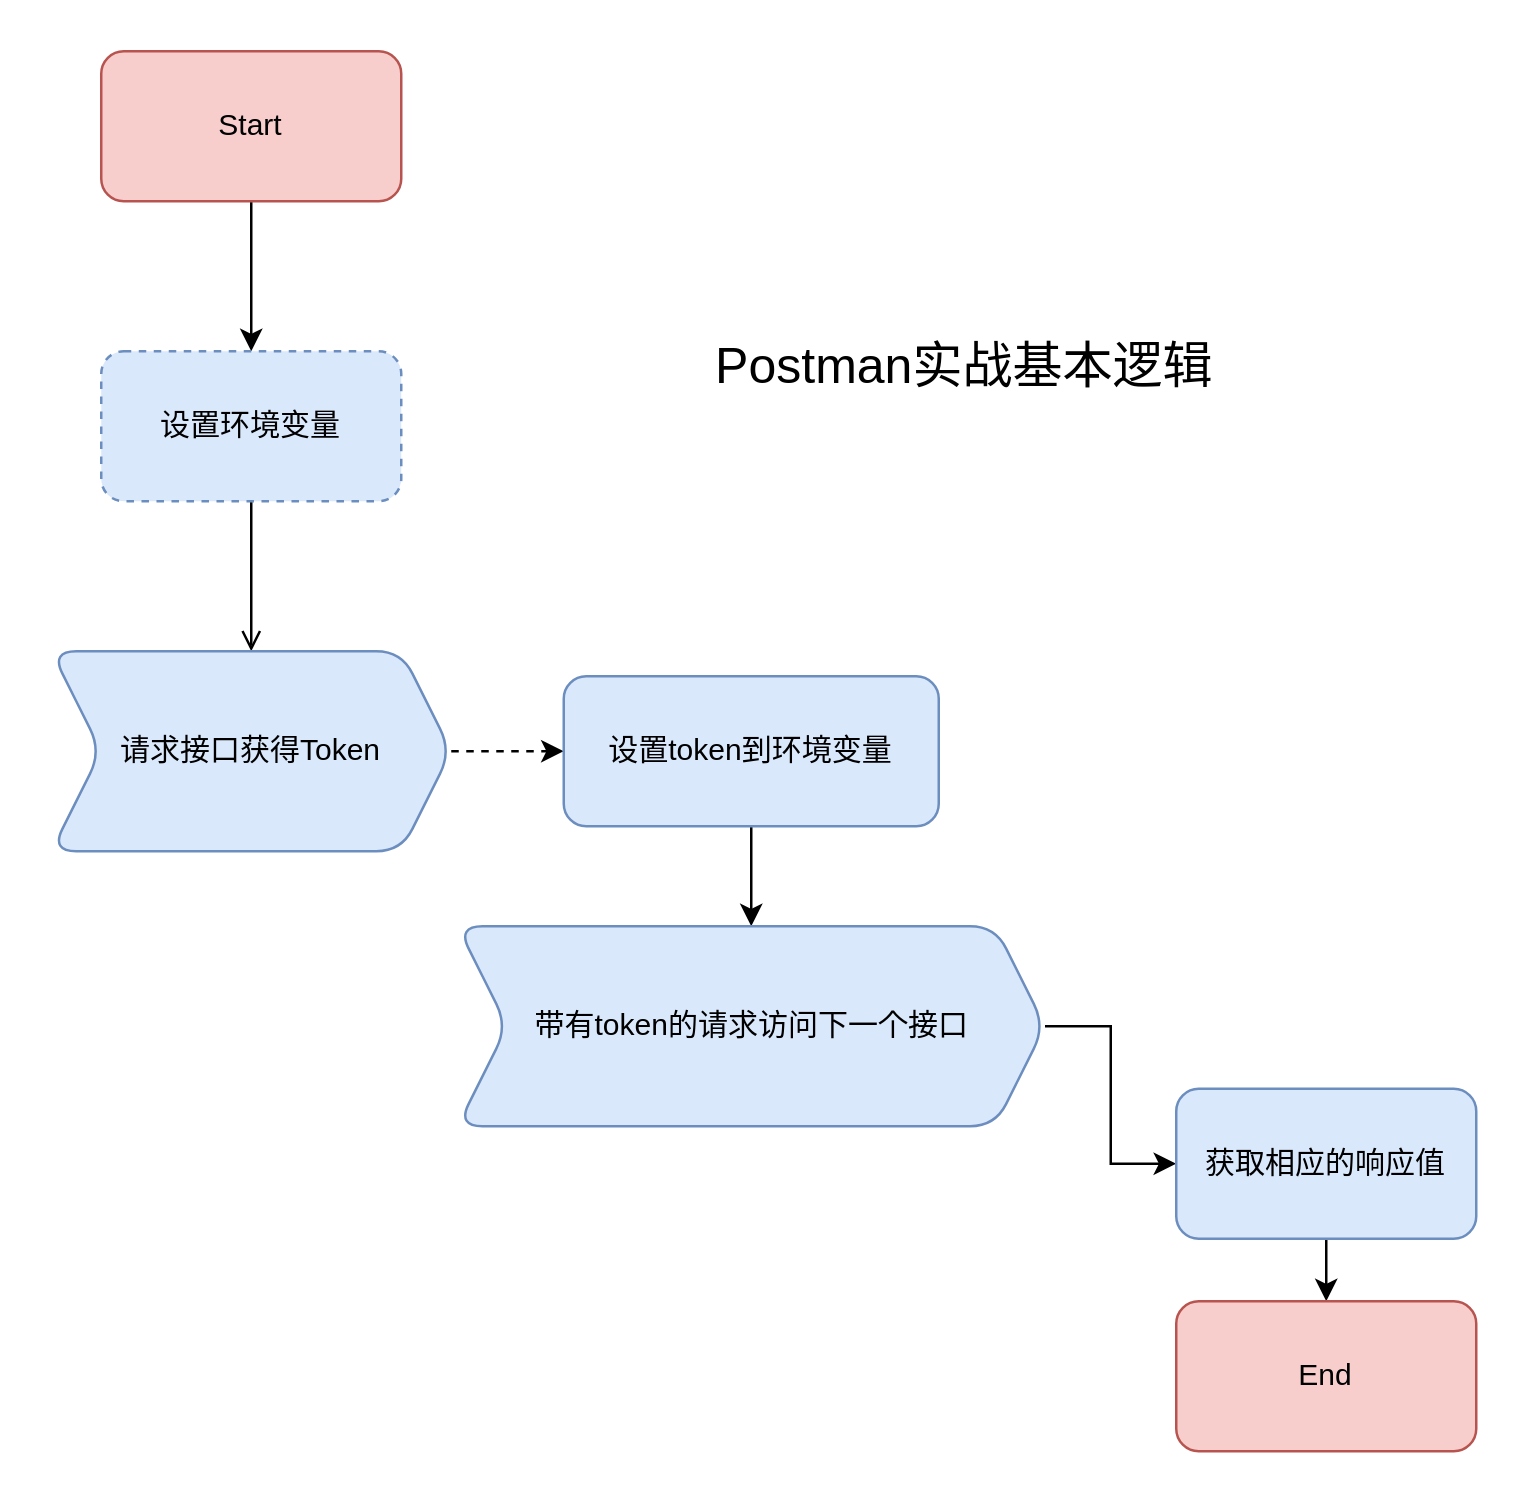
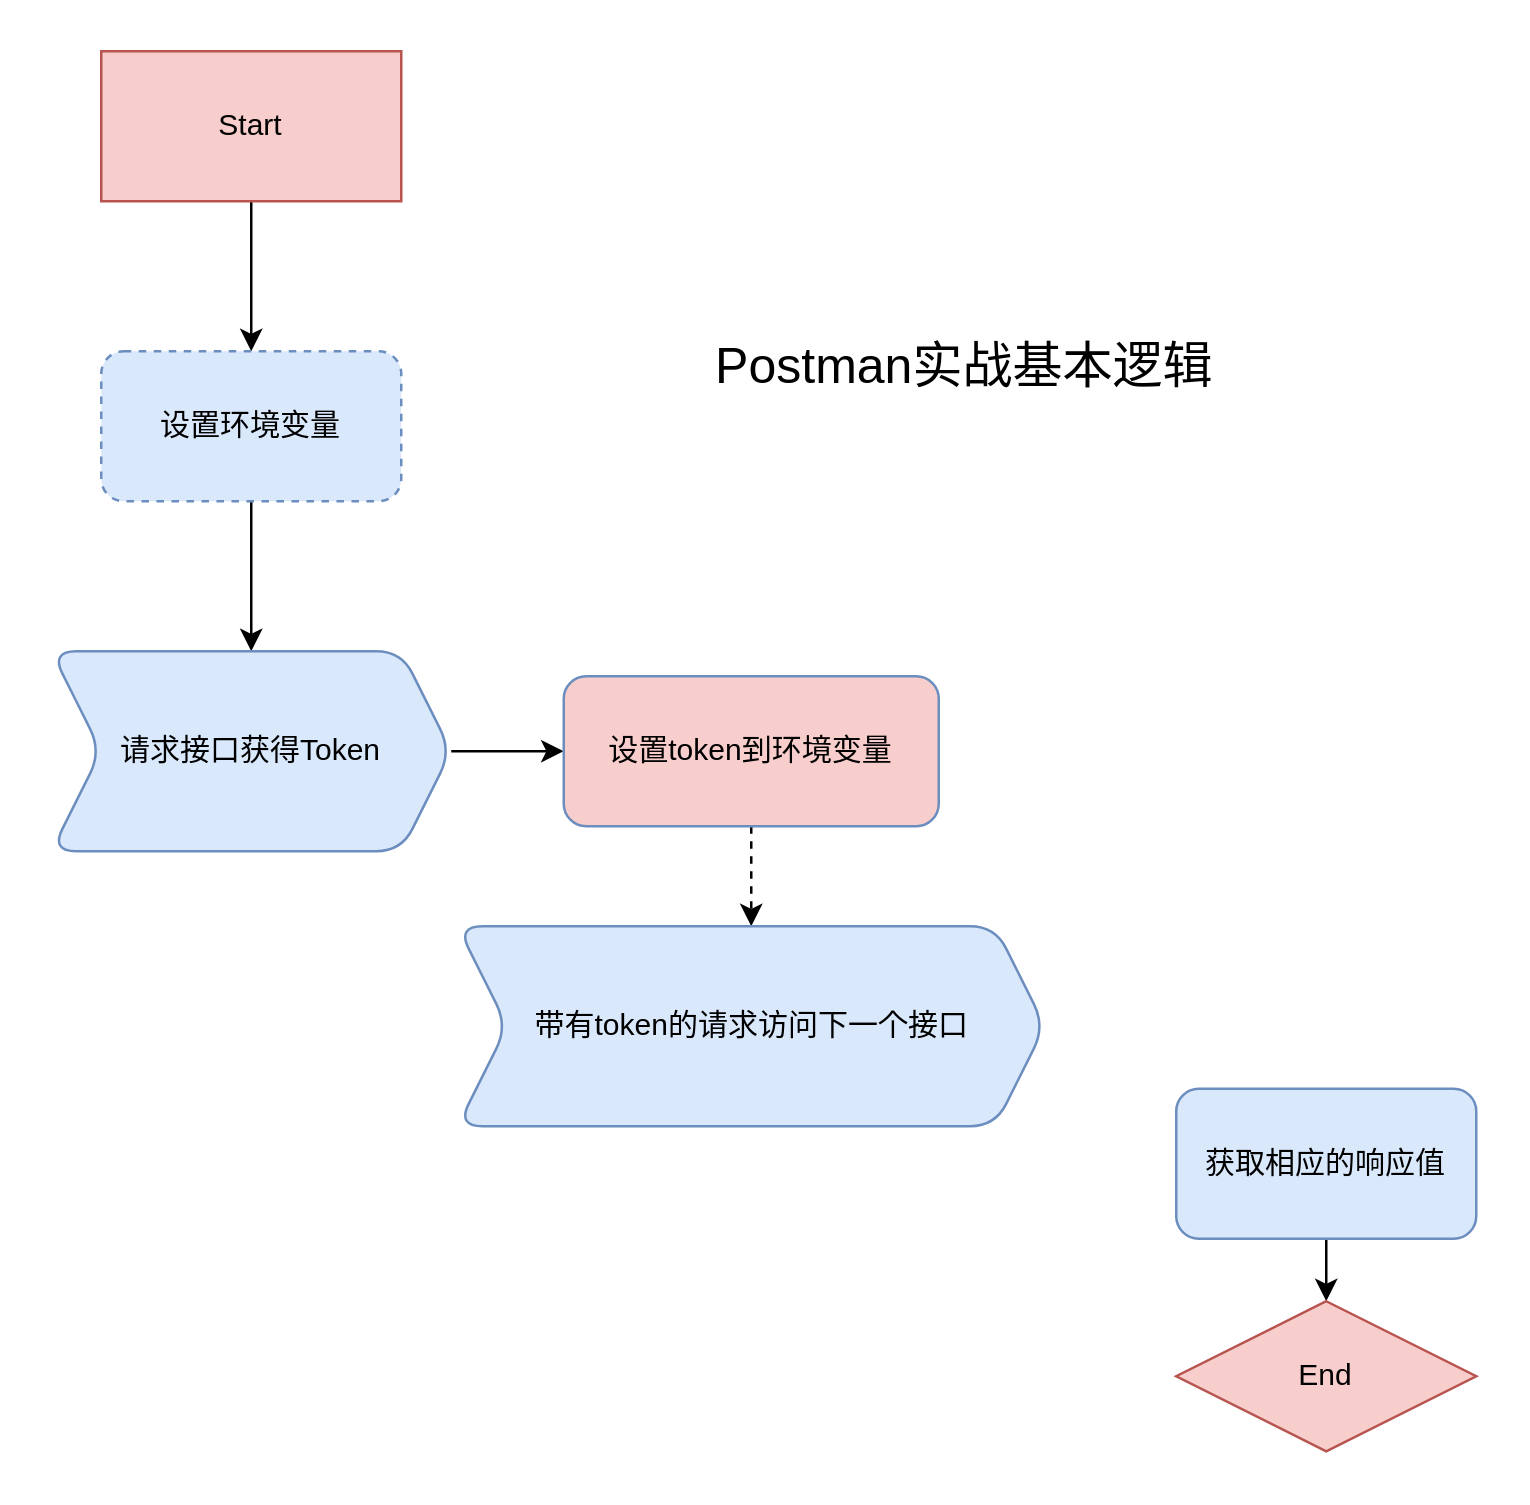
node "Start": shape rounded rectangle -> rectangle
edge "设置环境变量" -> "请求接口获得Token": arrowhead open -> classic
edge "请求接口获得Token" -> "设置token到环境变量": style dashed -> solid
node "设置token到环境变量": fillcolor #dae8fc -> #f8cecc
edge "设置token到环境变量" -> "带有token的请求访问下一个接口": style solid -> dashed
edge "带有token的请求访问下一个接口" -> "获取相应的响应值": removed
node "End": shape rounded rectangle -> diamond
